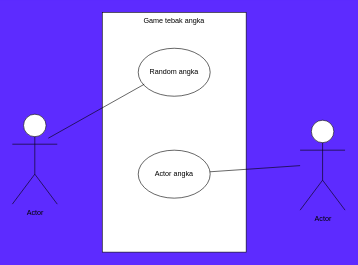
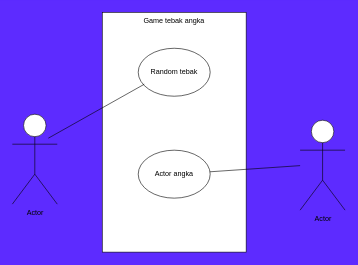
node "Random angka": label "Random angka" -> "Random tebak"
